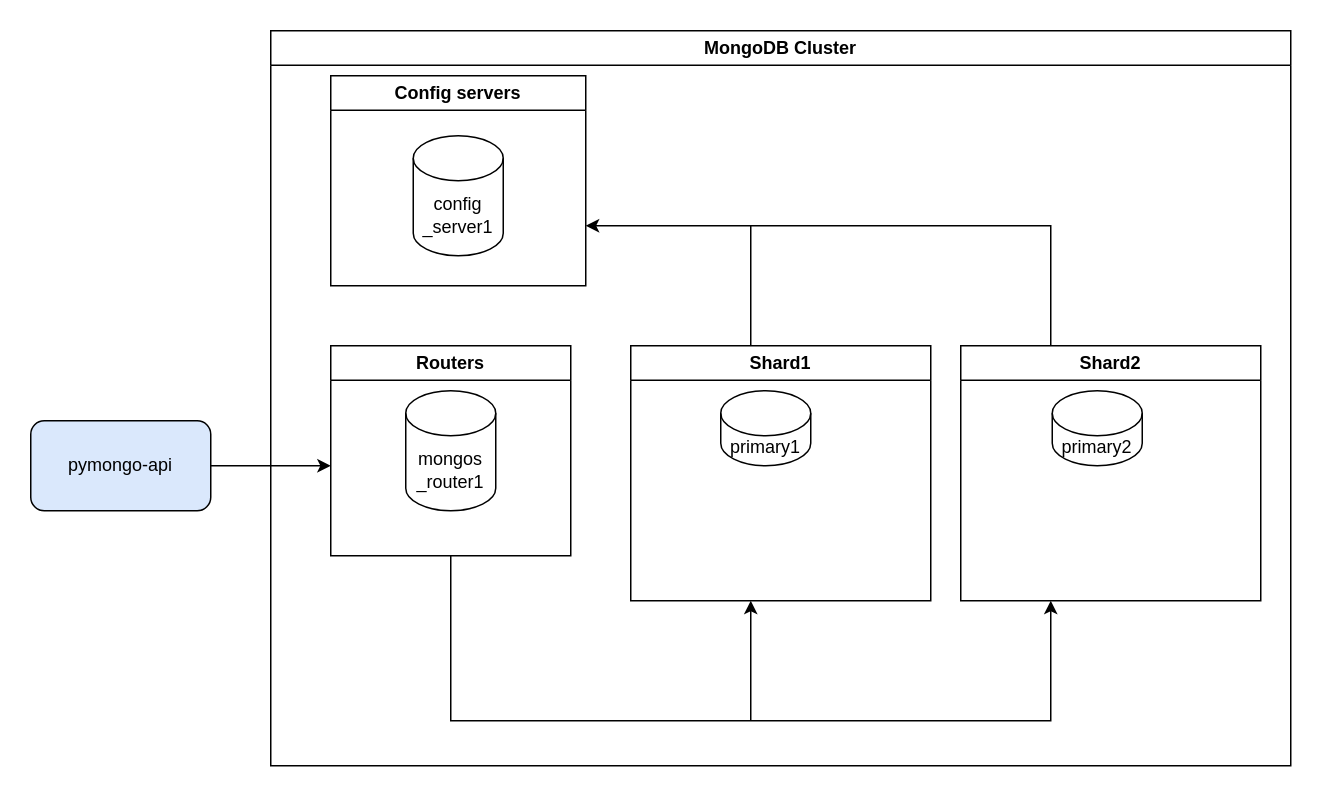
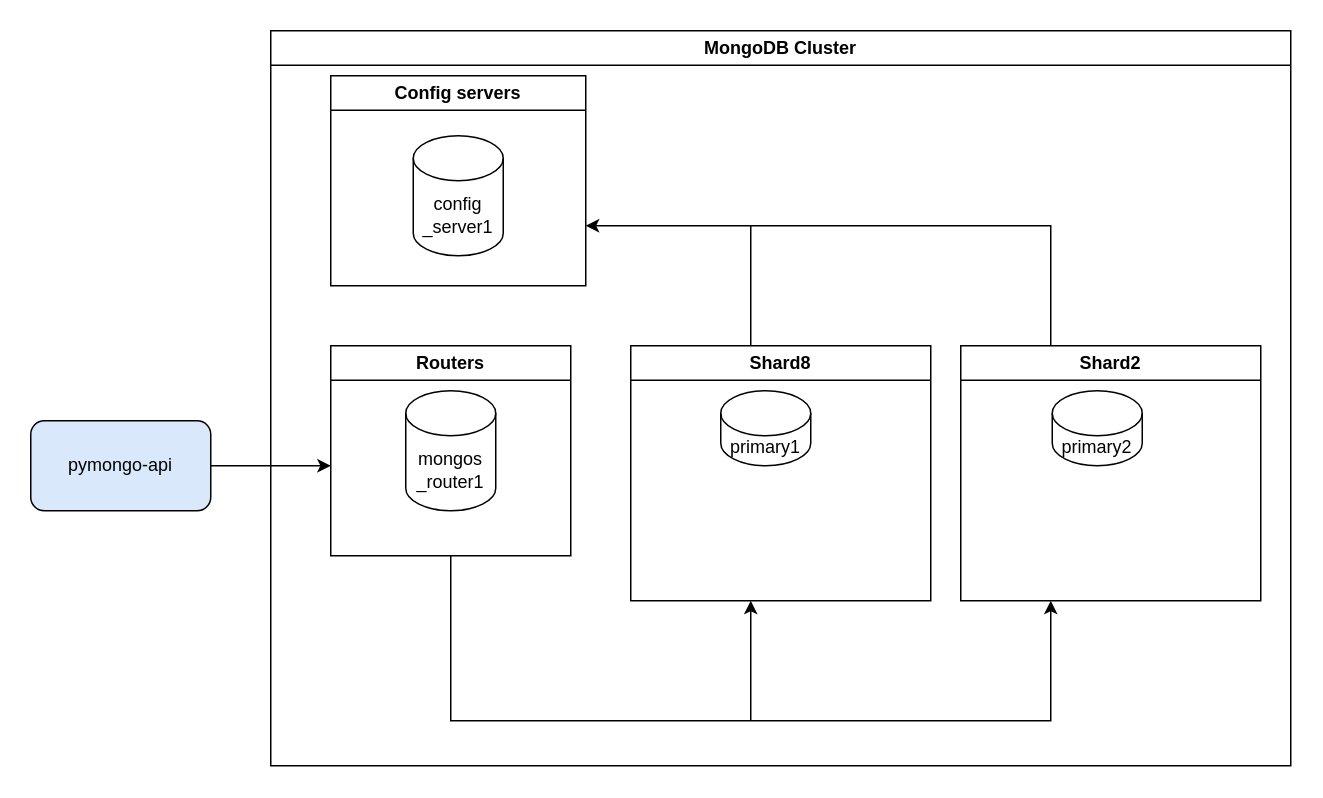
node "Shard1": label "Shard1" -> "Shard8"
